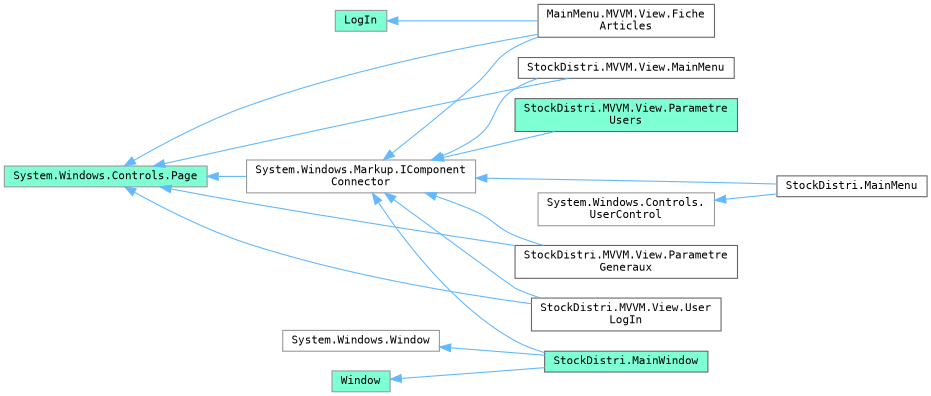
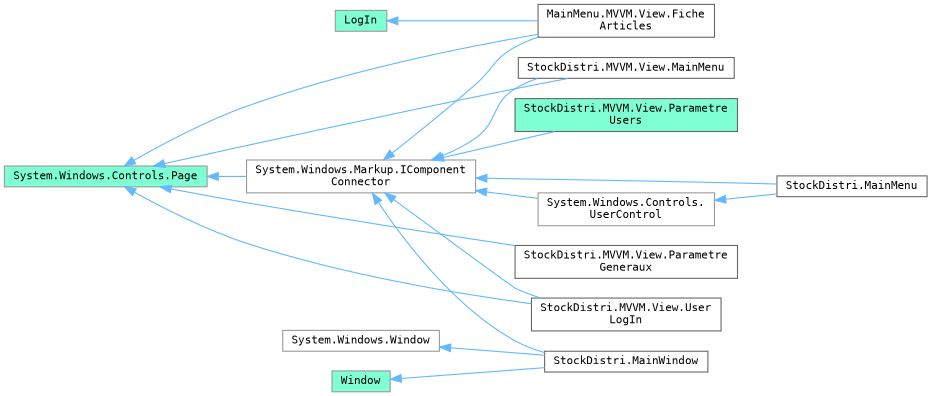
edge "StockDistri.MVVM.View.Parametre Generaux" -> "System.Windows.Markup.IComponent Connector": now "System.Windows.Controls. UserControl" -> "System.Windows.Markup.IComponent Connector"
node "StockDistri.MainWindow": fillcolor aquamarine -> white
